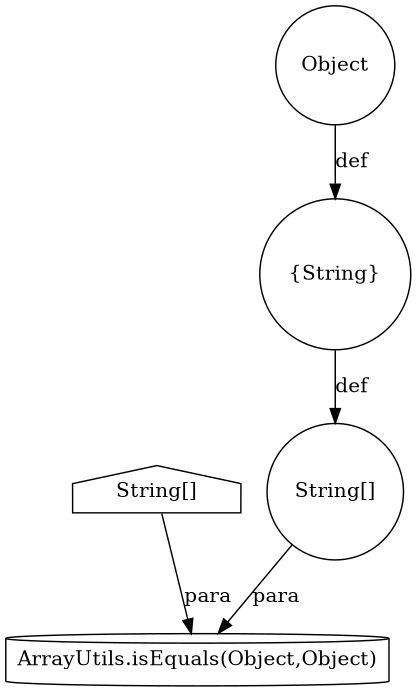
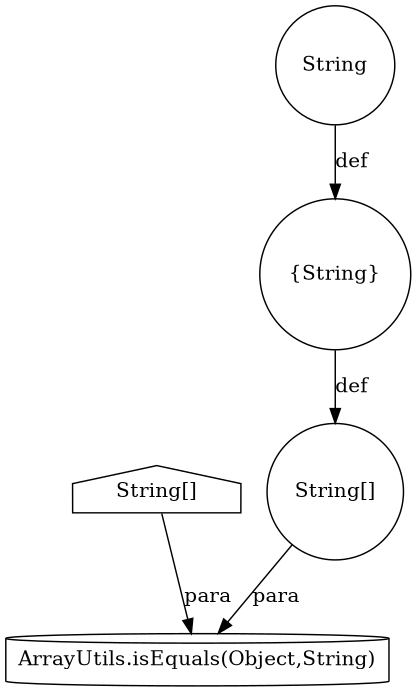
node "Object": label "Object" -> "String"
node "ArrayUtils.isEquals(Object,Object)": label "ArrayUtils.isEquals(Object,Object)" -> "ArrayUtils.isEquals(Object,String)"
